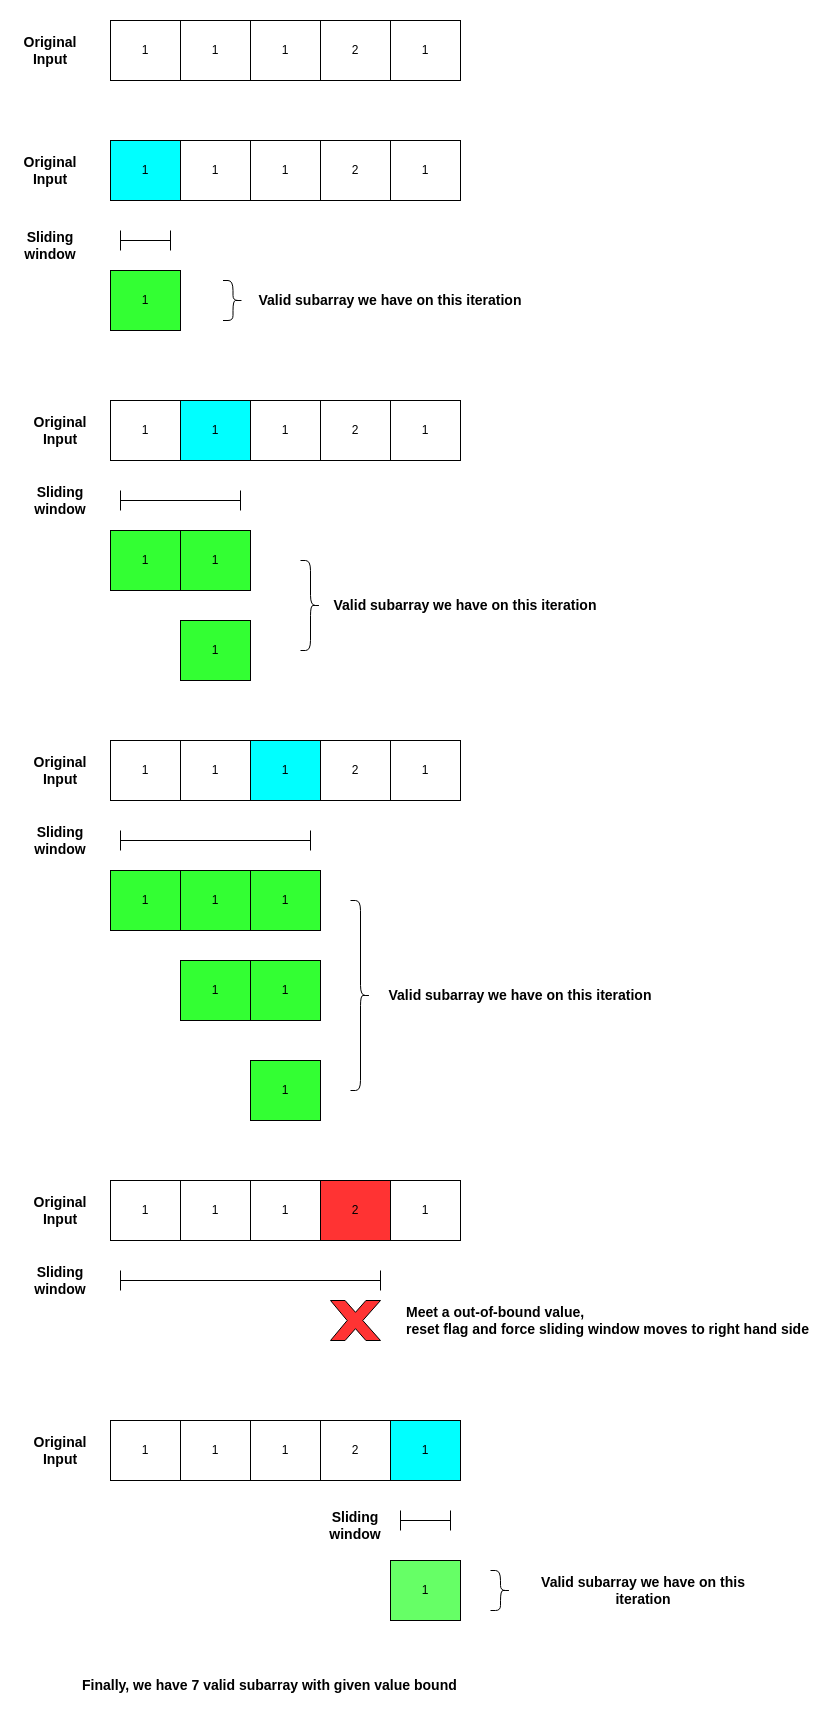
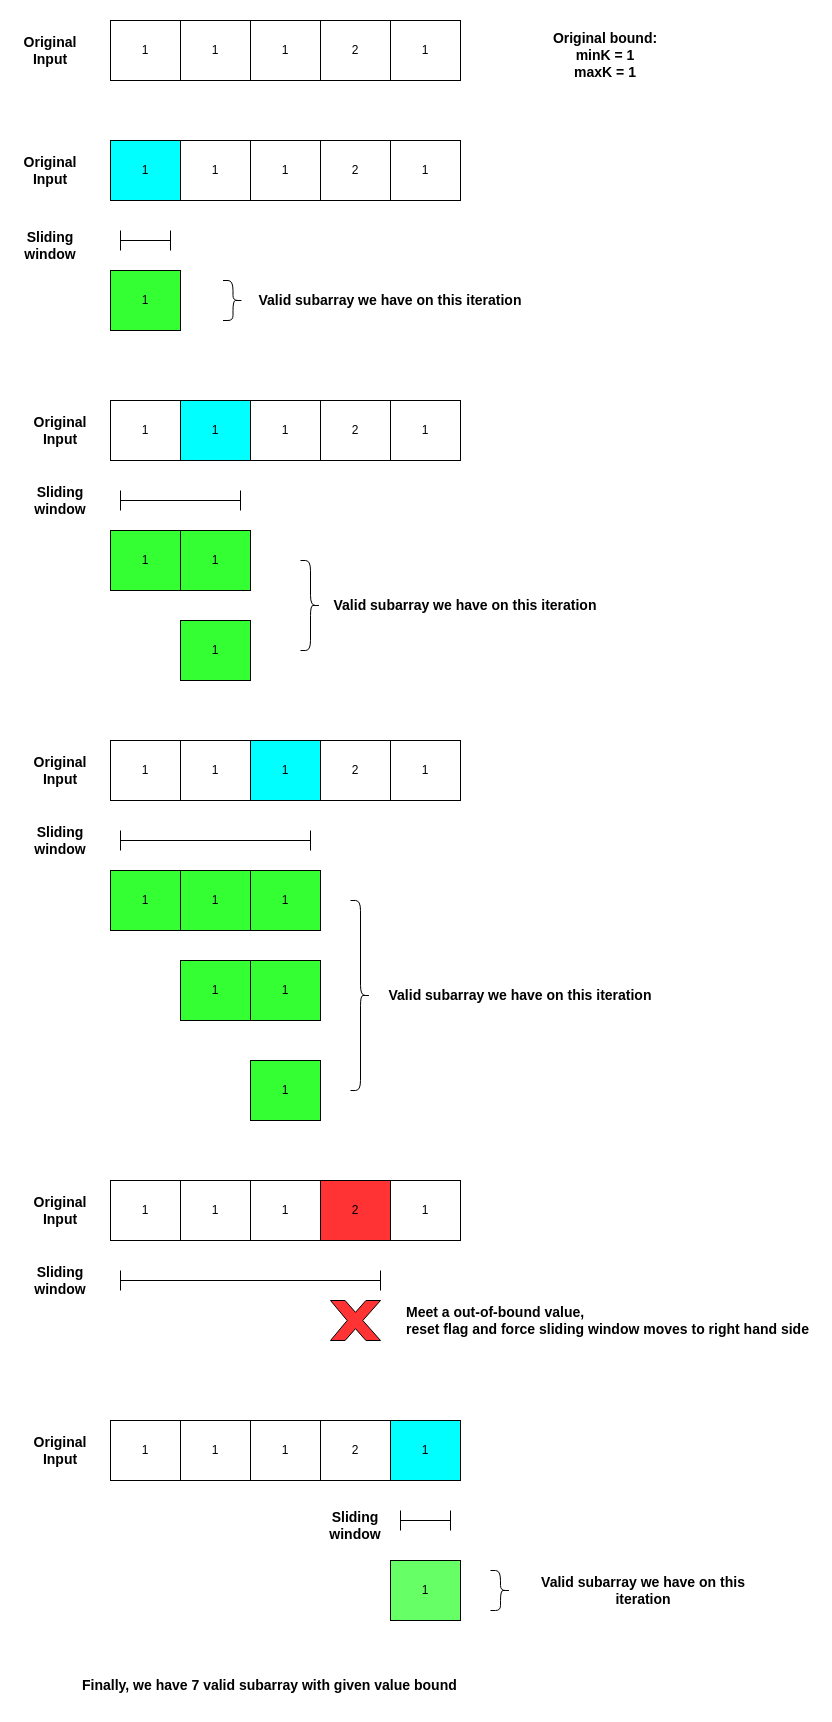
node "Original bound: minK = 1 maxK = 1": added
